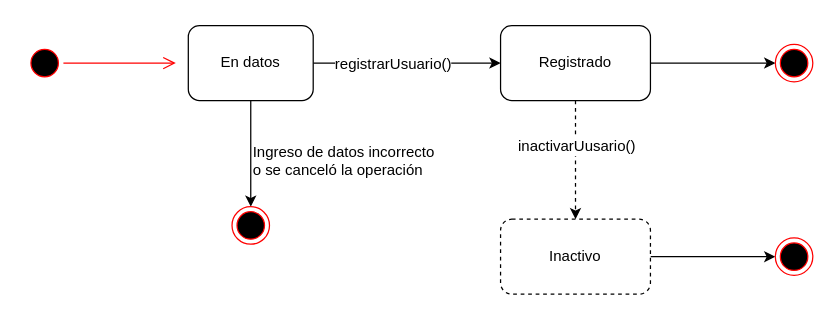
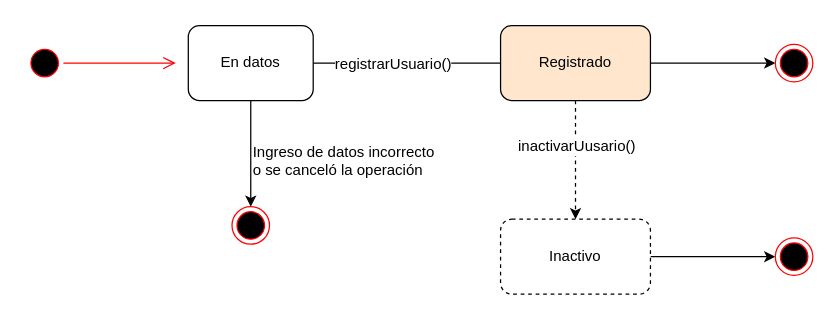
edge "En datos" -> "Registrado": arrowhead classic -> none
node "Registrado": fillcolor #ffffff -> #ffe6cc
